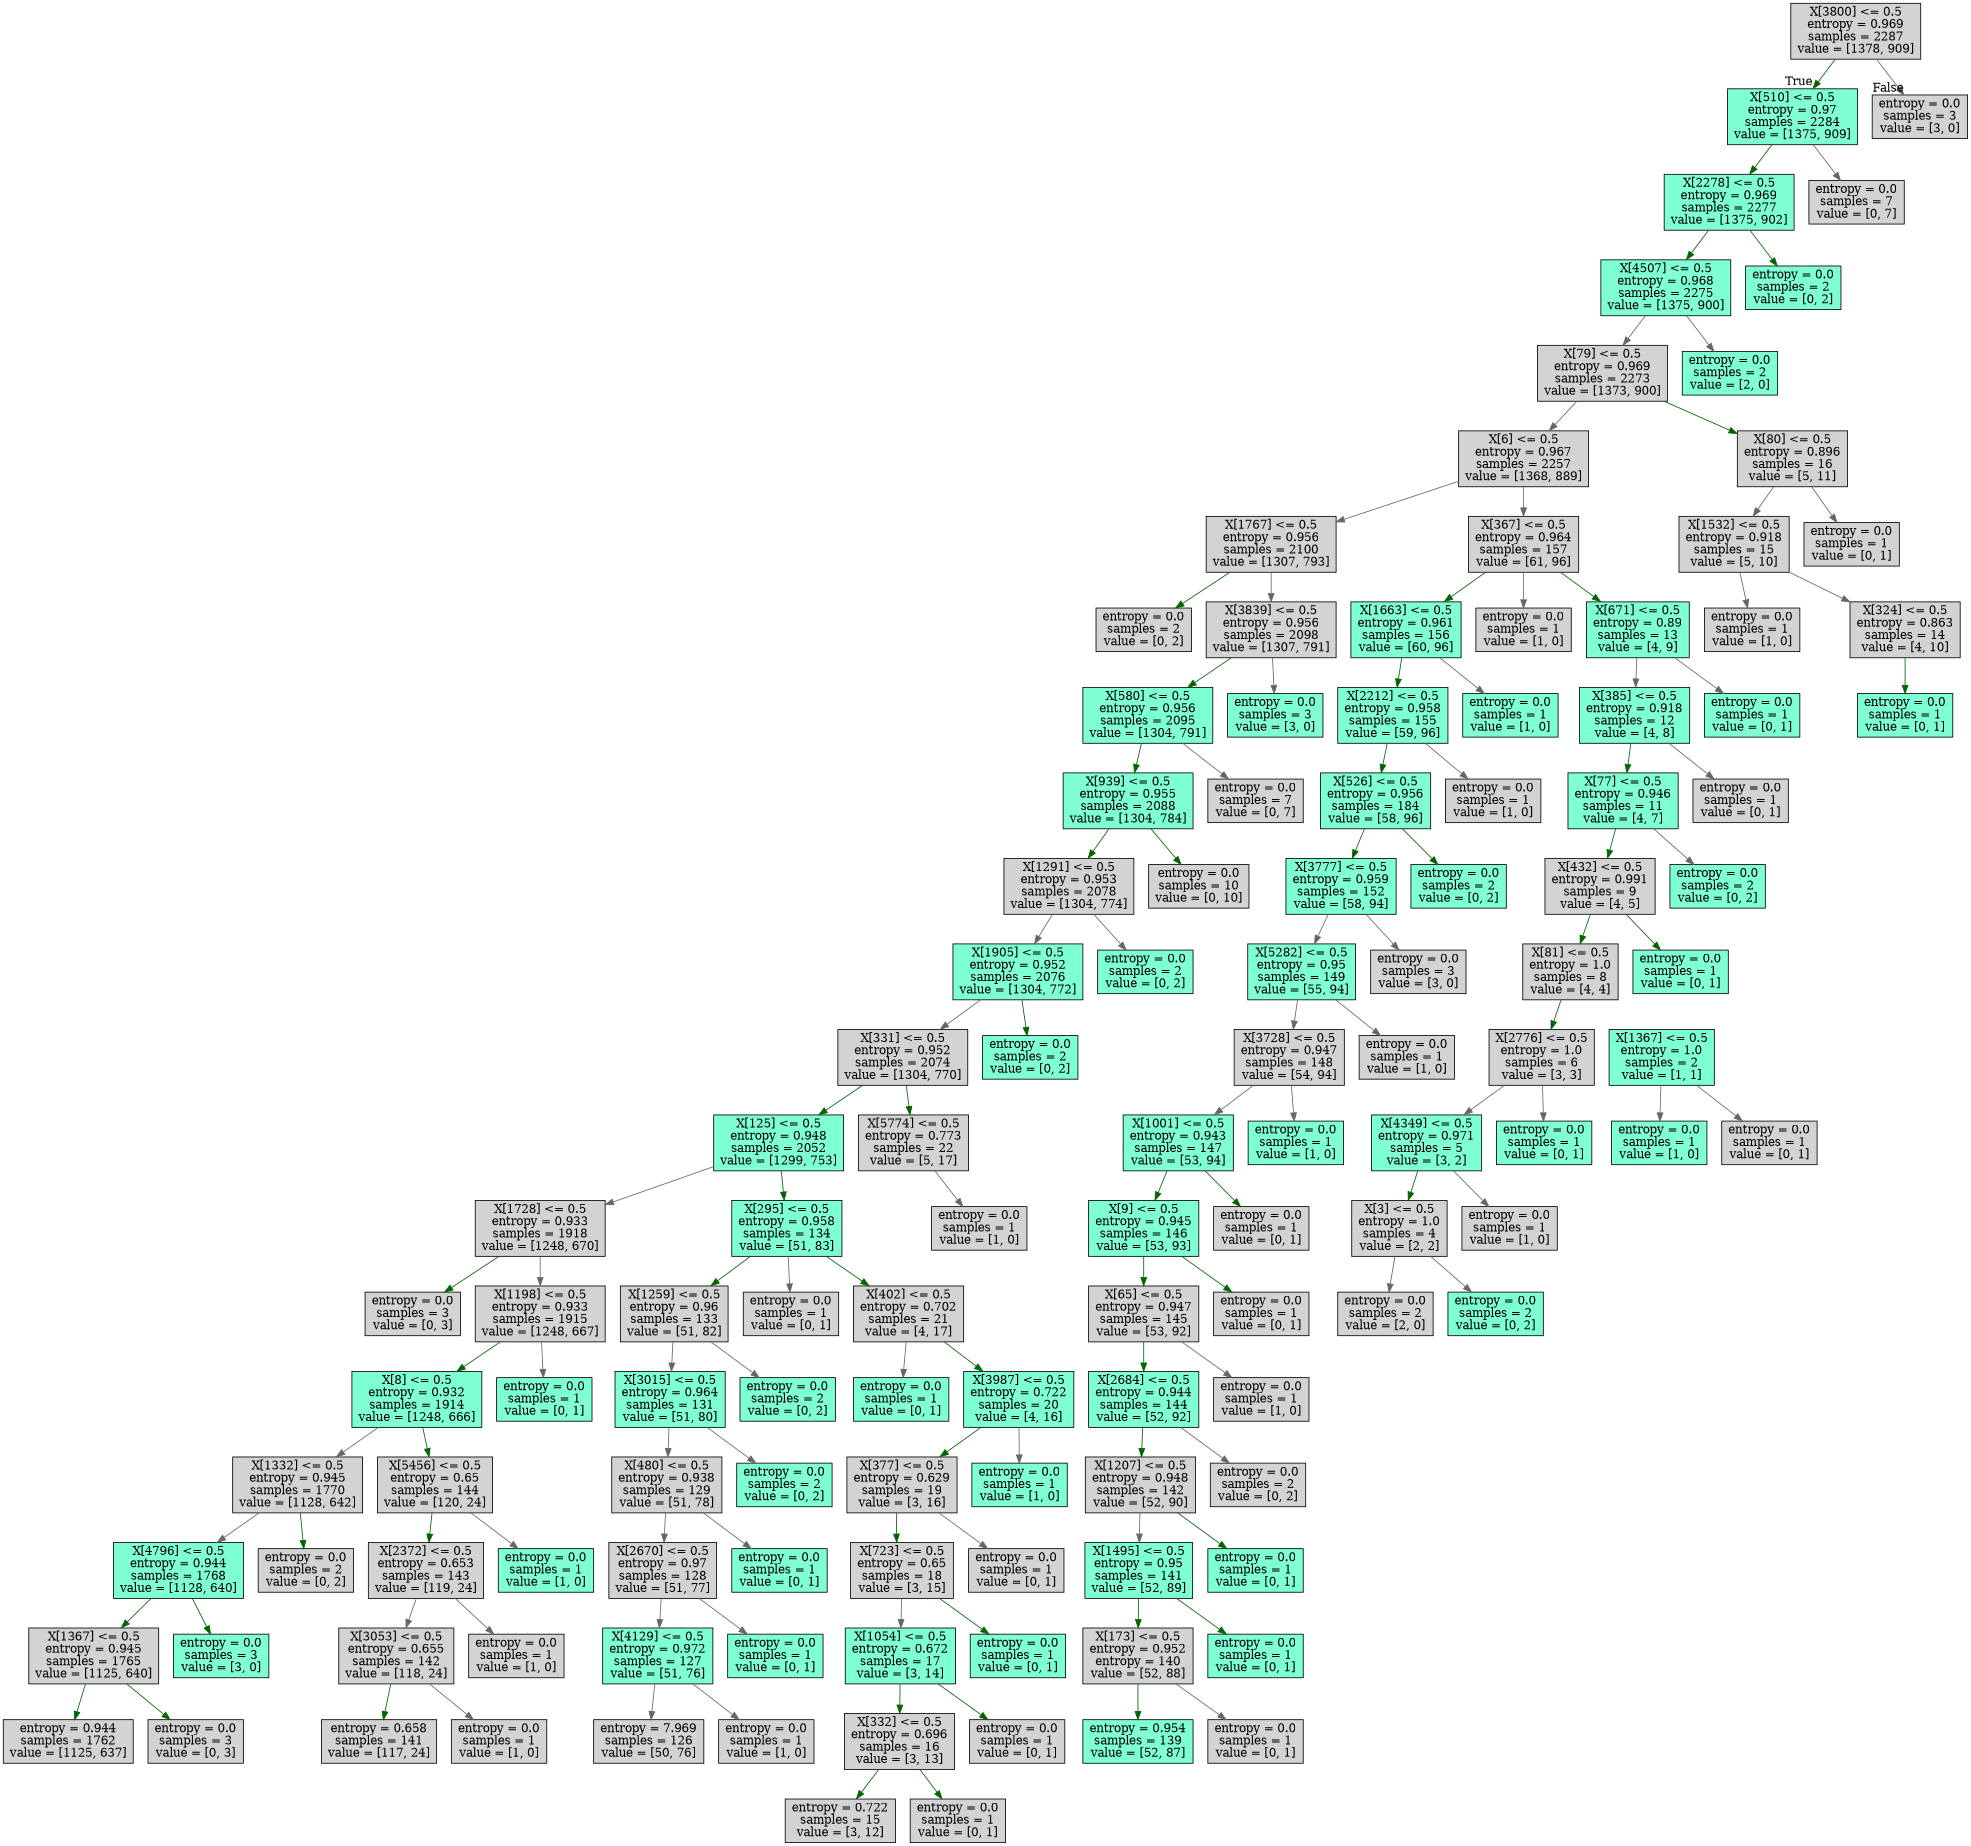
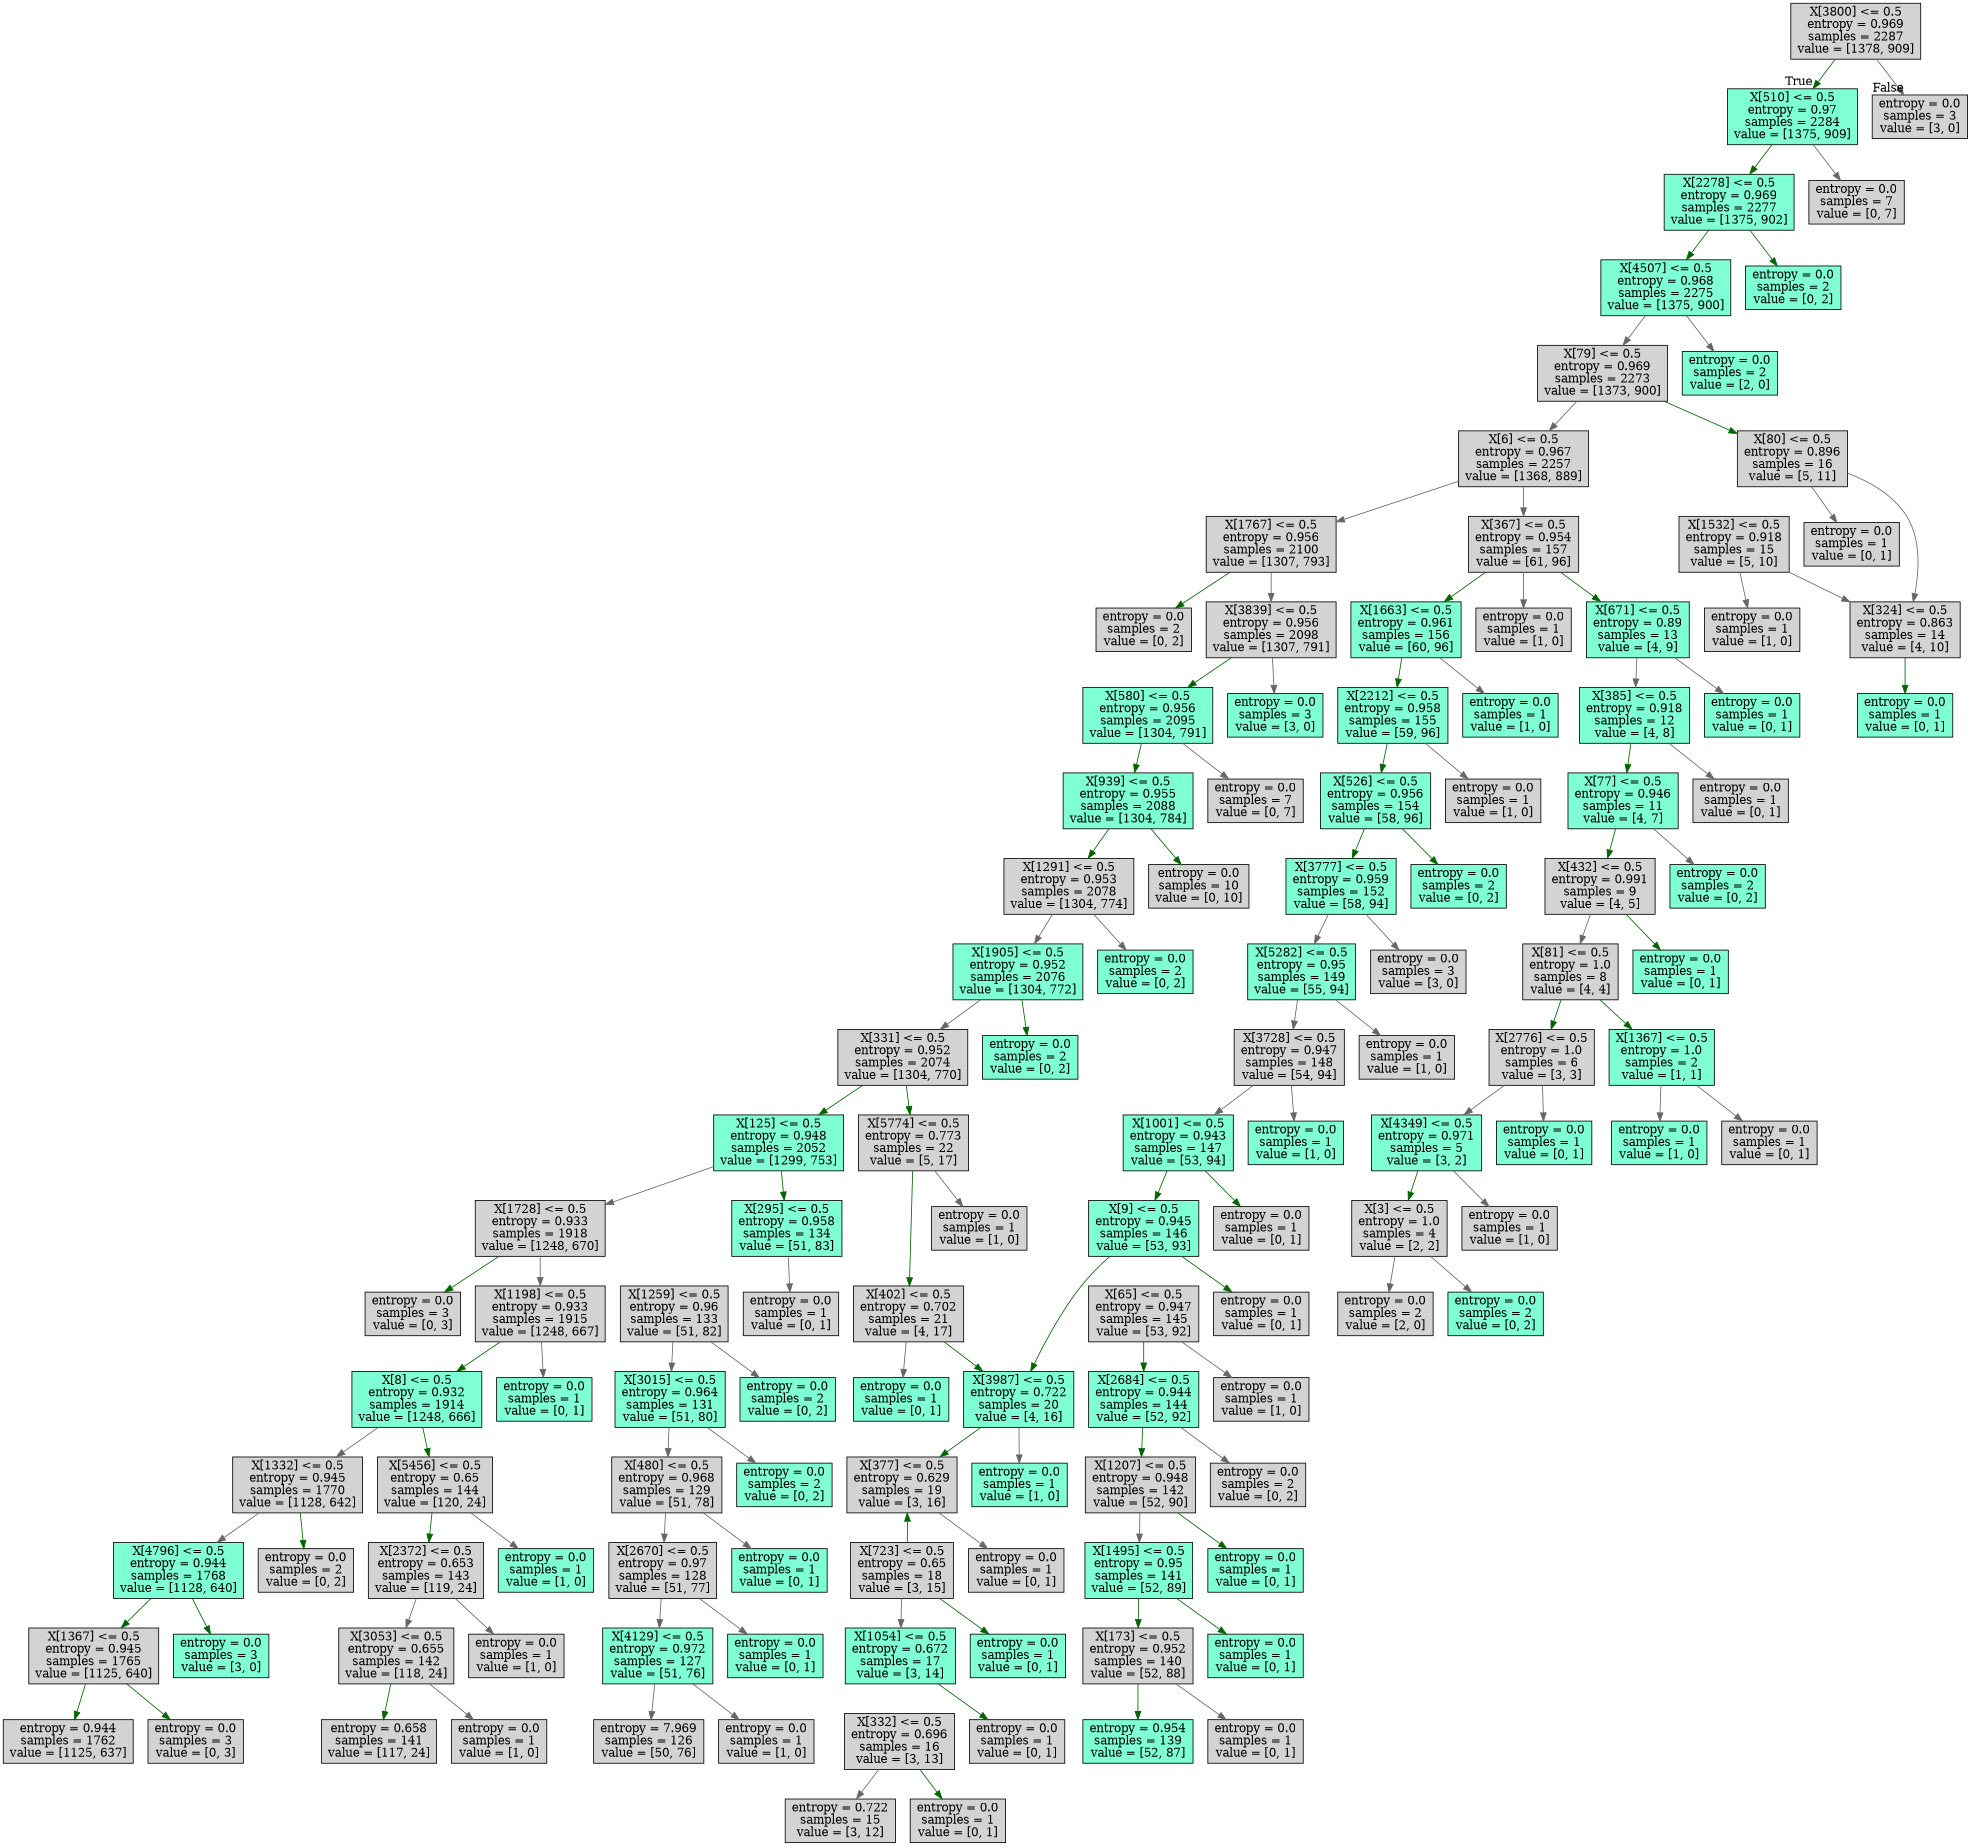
edge "X[80] <= 0.5 entropy = 0.896 samples = 16 value = [5, 11]" -> "X[1532] <= 0.5 entropy = 0.918 samples = 15 value = [5, 10]": now "X[80] <= 0.5 entropy = 0.896 samples = 16 value = [5, 11]" -> "X[324] <= 0.5 entropy = 0.863 samples = 14 value = [4, 10]"
node "X[367] <= 0.5 entropy = 0.964 samples = 157 value = [61, 96]": label "X[367] <= 0.5 entropy = 0.964 samples = 157 value = [61, 96]" -> "X[367] <= 0.5 entropy = 0.954 samples = 157 value = [61, 96]"
node "X[526] <= 0.5 entropy = 0.956 samples = 184 value = [58, 96]": label "X[526] <= 0.5 entropy = 0.956 samples = 184 value = [58, 96]" -> "X[526] <= 0.5 entropy = 0.956 samples = 154 value = [58, 96]"
edge "X[432] <= 0.5 entropy = 0.991 samples = 9 value = [4, 5]" -> "X[81] <= 0.5 entropy = 1.0 samples = 8 value = [4, 4]": color darkgreen -> gray40
edge "X[81] <= 0.5 entropy = 1.0 samples = 8 value = [4, 4]" -> "X[1367] <= 0.5 entropy = 1.0 samples = 2 value = [1, 1]": added
edge "X[9] <= 0.5 entropy = 0.945 samples = 146 value = [53, 93]" -> "X[65] <= 0.5 entropy = 0.947 samples = 145 value = [53, 92]": now "X[9] <= 0.5 entropy = 0.945 samples = 146 value = [53, 93]" -> "X[3987] <= 0.5 entropy = 0.722 samples = 20 value = [4, 16]"
edge "X[295] <= 0.5 entropy = 0.958 samples = 134 value = [51, 83]" -> "X[1259] <= 0.5 entropy = 0.96 samples = 133 value = [51, 82]": removed
edge "X[295] <= 0.5 entropy = 0.958 samples = 134 value = [51, 83]" -> "X[402] <= 0.5 entropy = 0.702 samples = 21 value = [4, 17]": now "X[5774] <= 0.5 entropy = 0.773 samples = 22 value = [5, 17]" -> "X[402] <= 0.5 entropy = 0.702 samples = 21 value = [4, 17]"
node "X[480] <= 0.5 entropy = 0.938 samples = 129 value = [51, 78]": label "X[480] <= 0.5 entropy = 0.938 samples = 129 value = [51, 78]" -> "X[480] <= 0.5 entropy = 0.968 samples = 129 value = [51, 78]"
edge "X[377] <= 0.5 entropy = 0.629 samples = 19 value = [3, 16]" -> "X[723] <= 0.5 entropy = 0.65 samples = 18 value = [3, 15]": reversed
node "X[173] <= 0.5 entropy = 0.952 entropy = 140 value = [52, 88]": label "X[173] <= 0.5 entropy = 0.952 entropy = 140 value = [52, 88]" -> "X[173] <= 0.5 entropy = 0.952 samples = 140 value = [52, 88]"
edge "X[1054] <= 0.5 entropy = 0.672 samples = 17 value = [3, 14]" -> "X[332] <= 0.5 entropy = 0.696 samples = 16 value = [3, 13]": removed
edge "X[332] <= 0.5 entropy = 0.696 samples = 16 value = [3, 13]" -> "entropy = 0.722 samples = 15 value = [3, 12]": color darkgreen -> gray40
